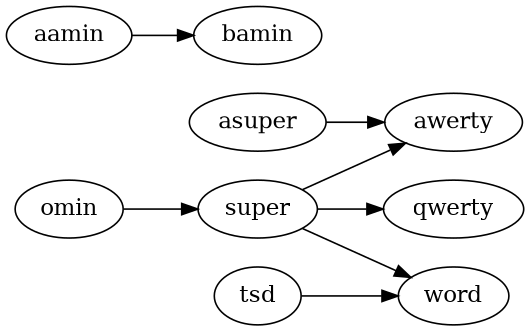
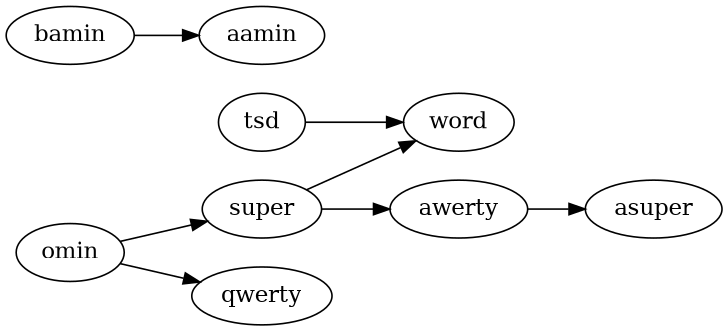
edge "aamin" -> "bamin": reversed
edge "asuper" -> "awerty": reversed
edge "super" -> "qwerty": now "omin" -> "qwerty"
